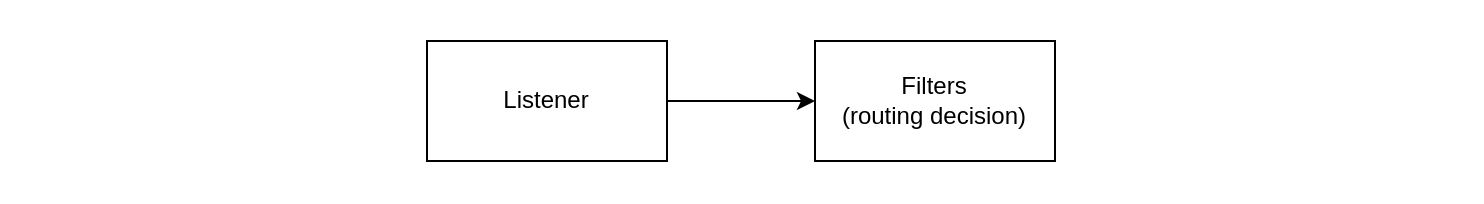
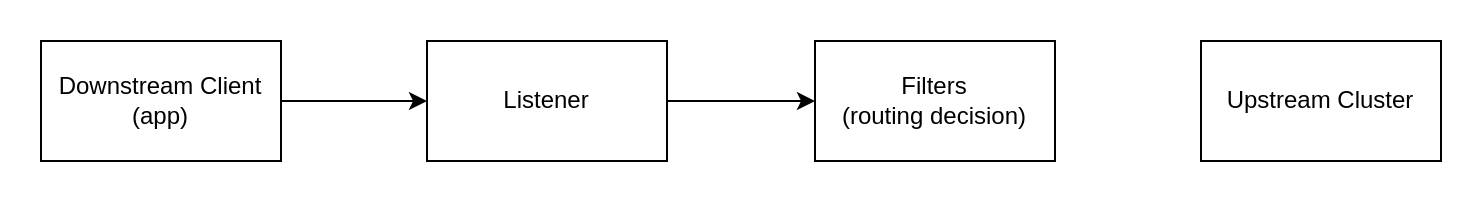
node "Downstream Client (app)": added
edge "Downstream Client (app)" -> "Listener": added
node "Upstream Cluster": added
